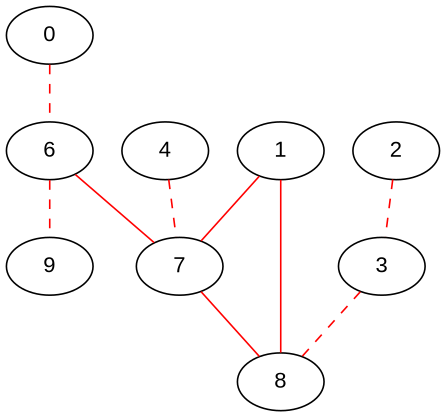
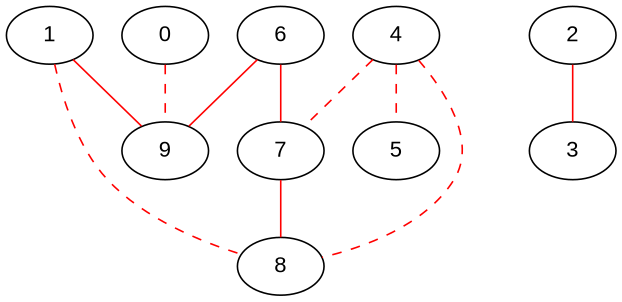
edge "0" -- "6": now "0" -- "9"
node "5": added
edge "2" -- "3": style dashed -> solid
edge "6" -- "9": style dashed -> solid
edge "1" -- "7": now "1" -- "9"
edge "1" -- "8": style solid -> dashed
edge "3" -- "8": now "4" -- "8"
